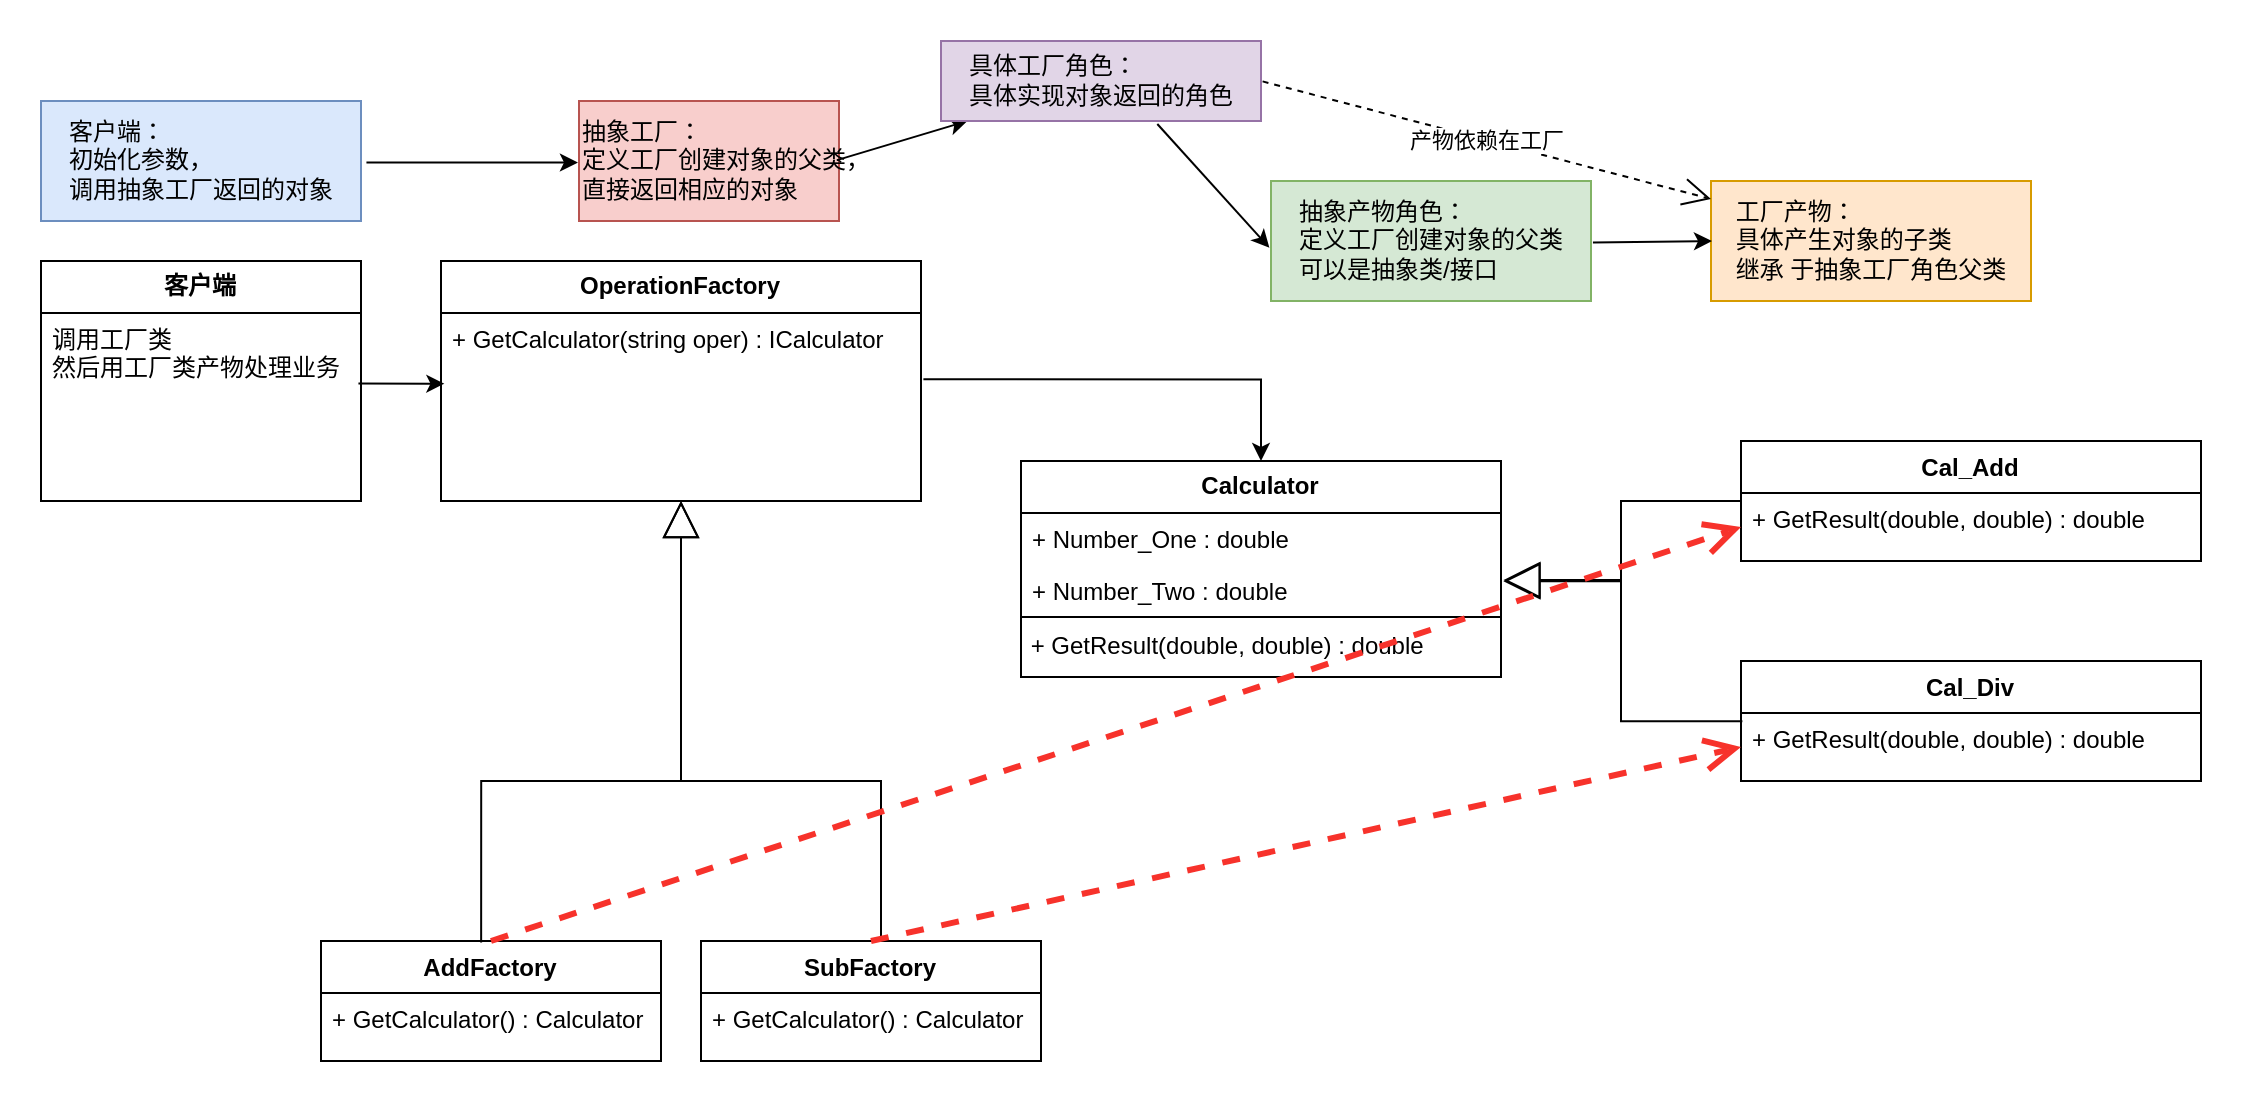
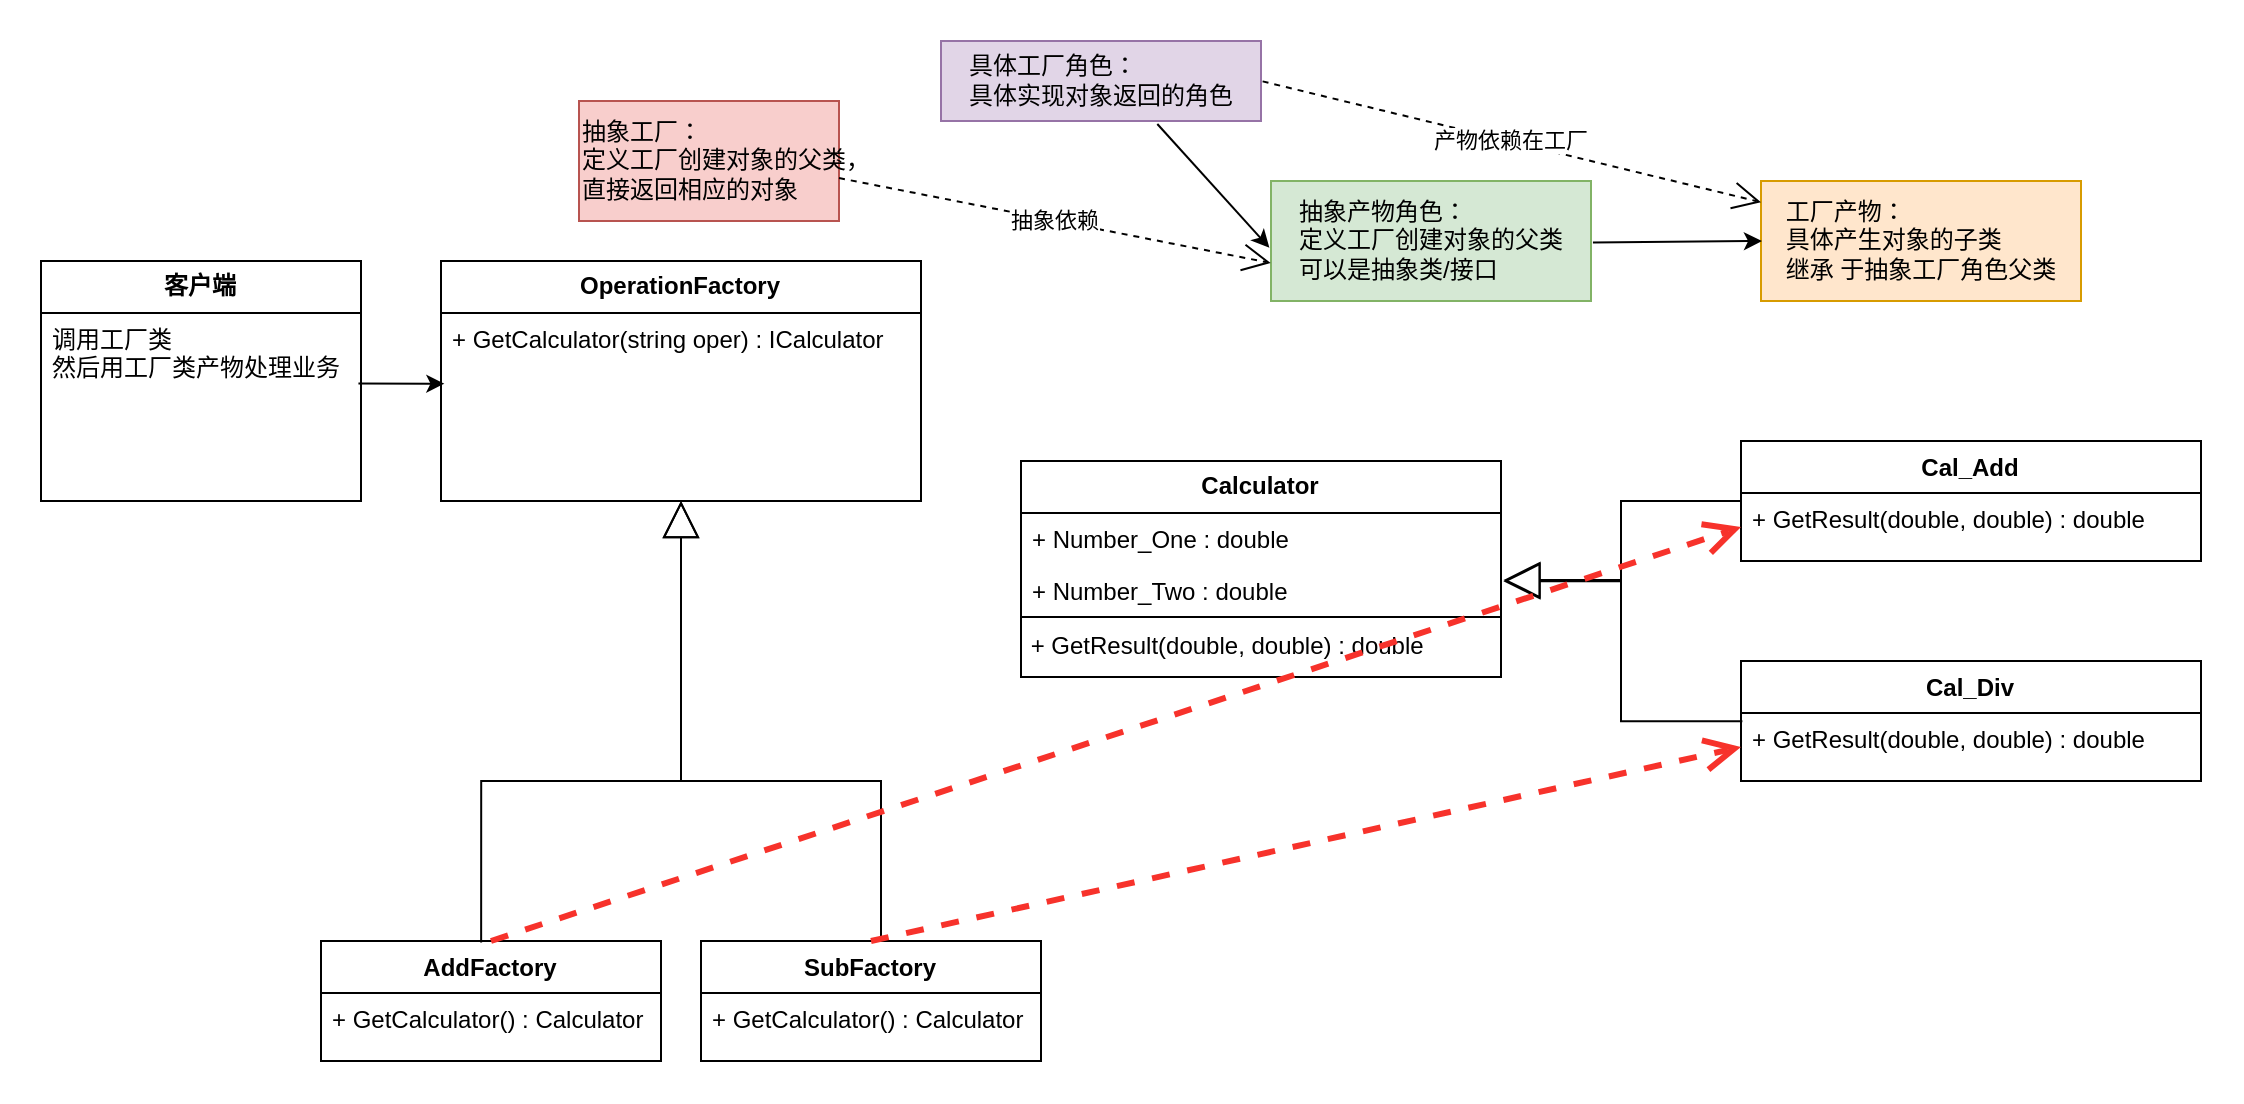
edge "抽象工厂： 定义工厂创建对象的父类， 直接返回相应的对象" -> "具体工厂角色： 具体实现对象返回的角色": removed
node "客户端： 初始化参数， 调用抽象工厂返回的对象": removed
edge "客户端： 初始化参数， 调用抽象工厂返回的对象" -> "抽象工厂： 定义工厂创建对象的父类， 直接返回相应的对象": removed
edge "抽象工厂： 定义工厂创建对象的父类， 直接返回相应的对象" -> "抽象产物角色： 定义工厂创建对象的父类 可以是抽象类/接口": added, label "抽象依赖"
node "工厂产物： 具体产生对象的子类 继承 于抽象工厂角色父类": moved (1871, 241) -> (1921, 241)
edge "+ GetCalculator(string oper) : ICalculator" -> "Calculator": removed
